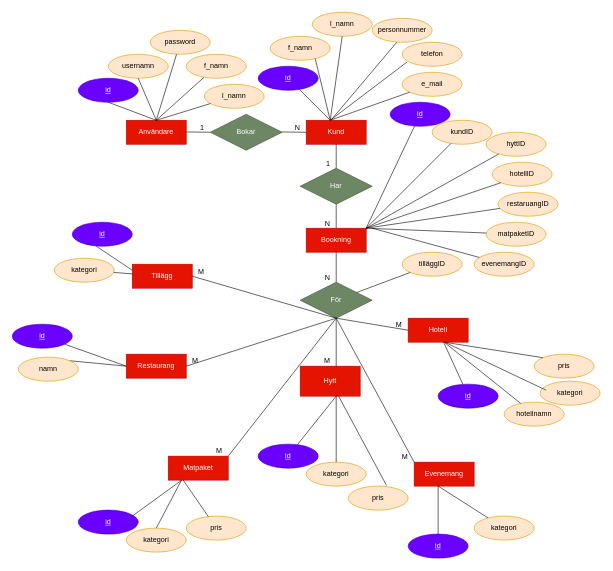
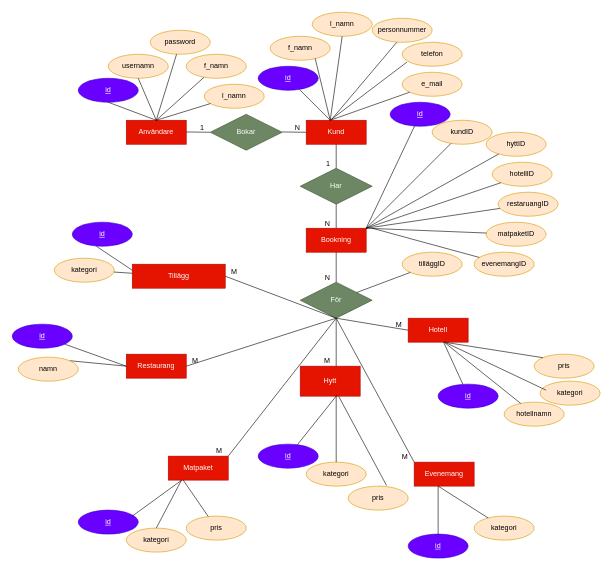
node "Tillägg": size 60x24 -> 93x24
